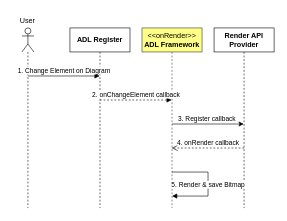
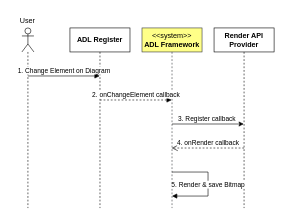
node "<<onRender>> ADL Framework": label "<<onRender>> ADL Framework" -> "<<system>> ADL Framework"
